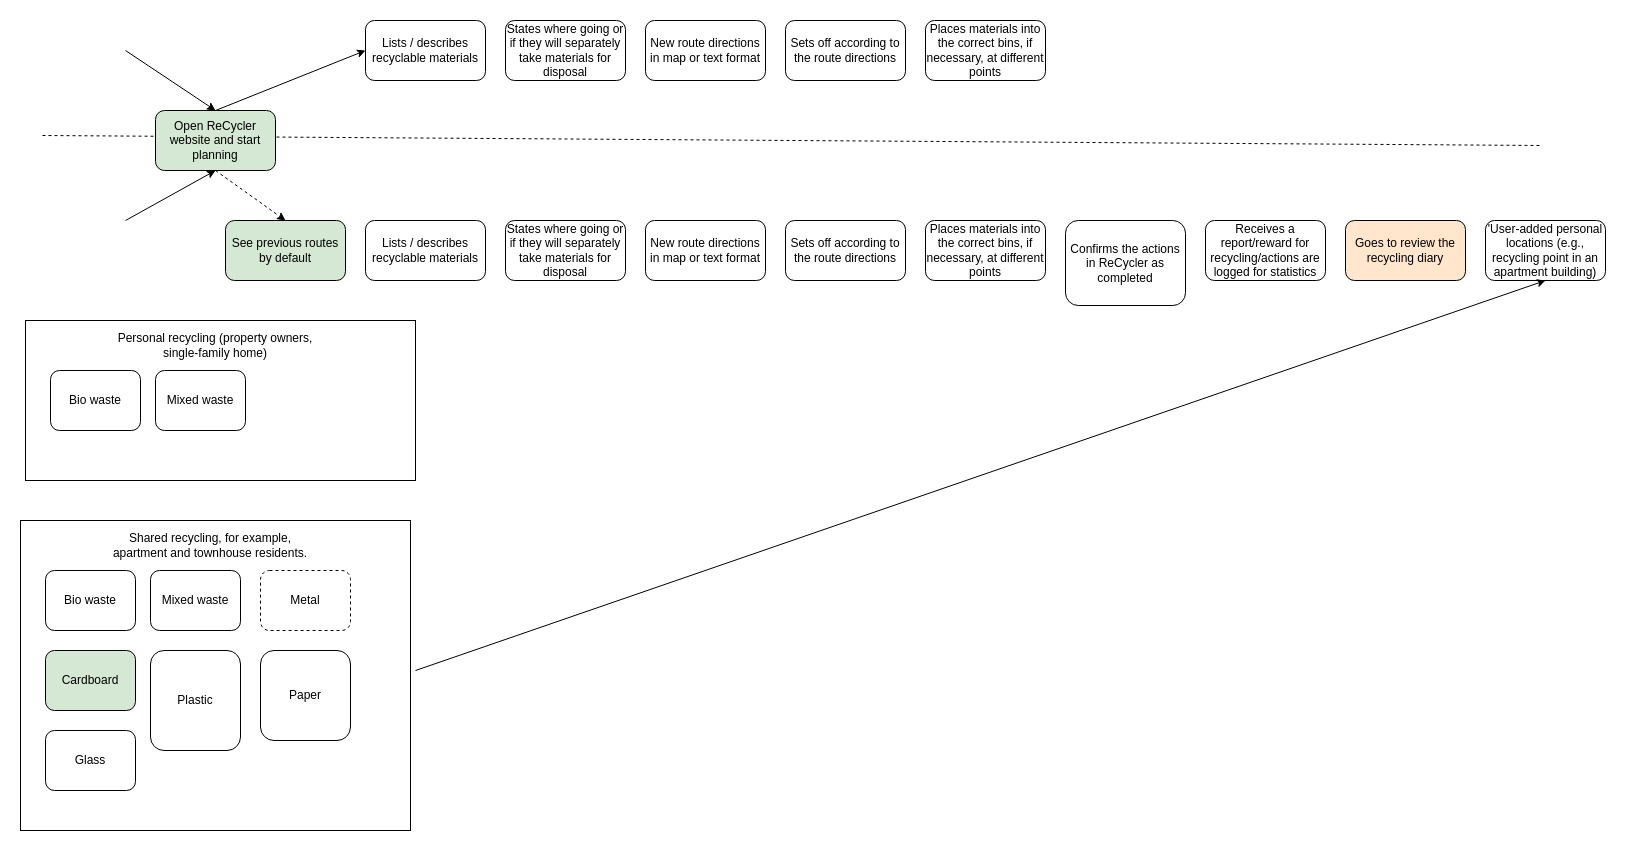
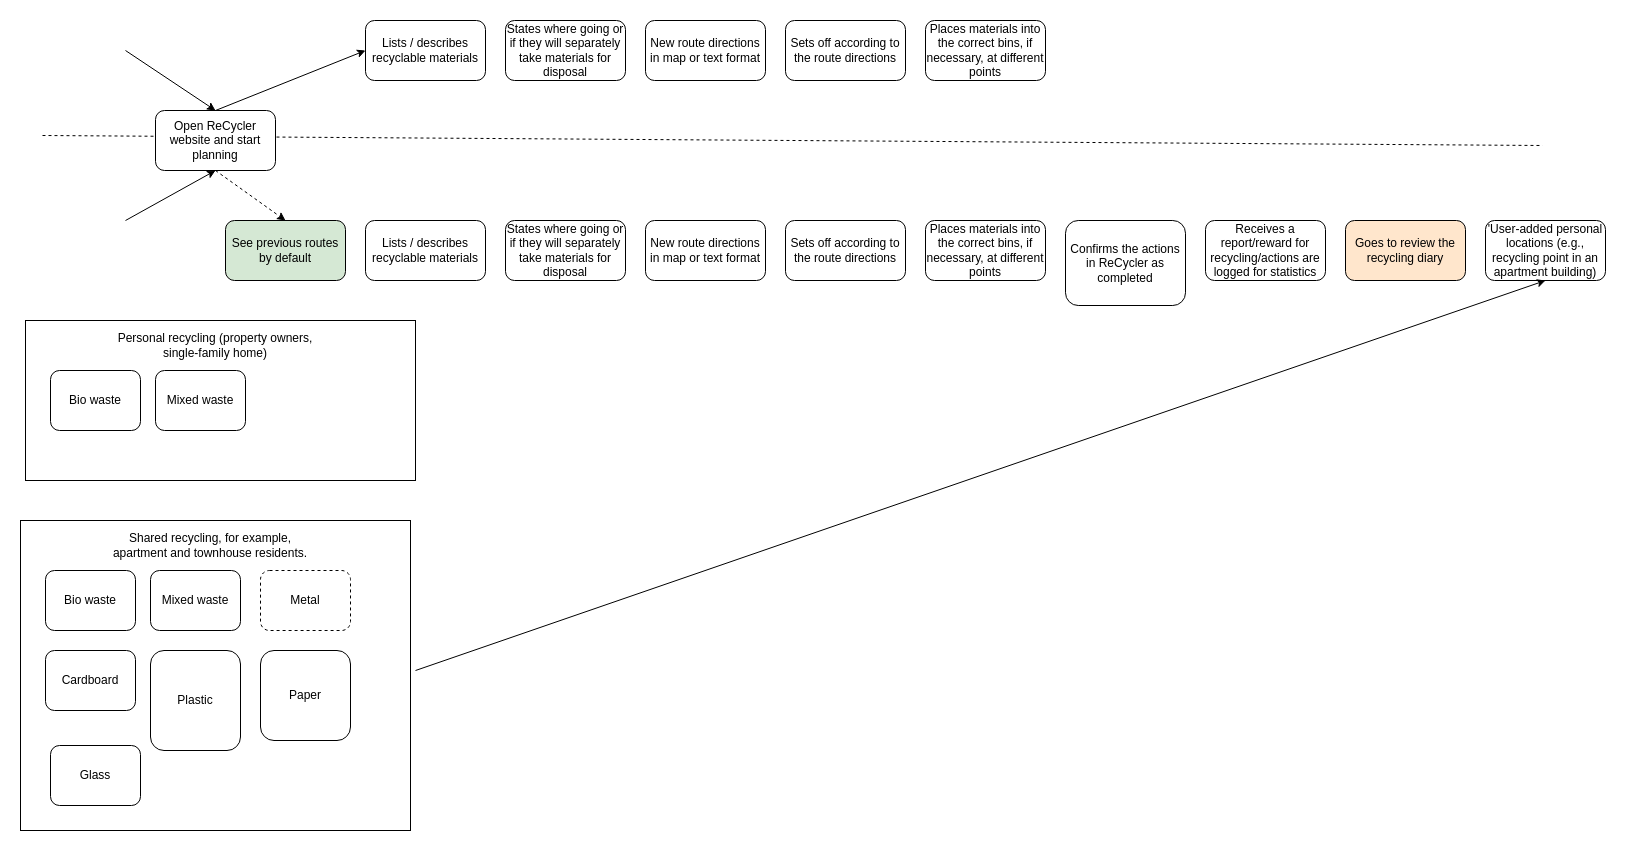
node "Open ReCycler website and start planning": fillcolor #d5e8d4 -> #ffffff
node "Cardboard": fillcolor #d5e8d4 -> #ffffff
node "Glass": moved (91, 761) -> (96, 776)
